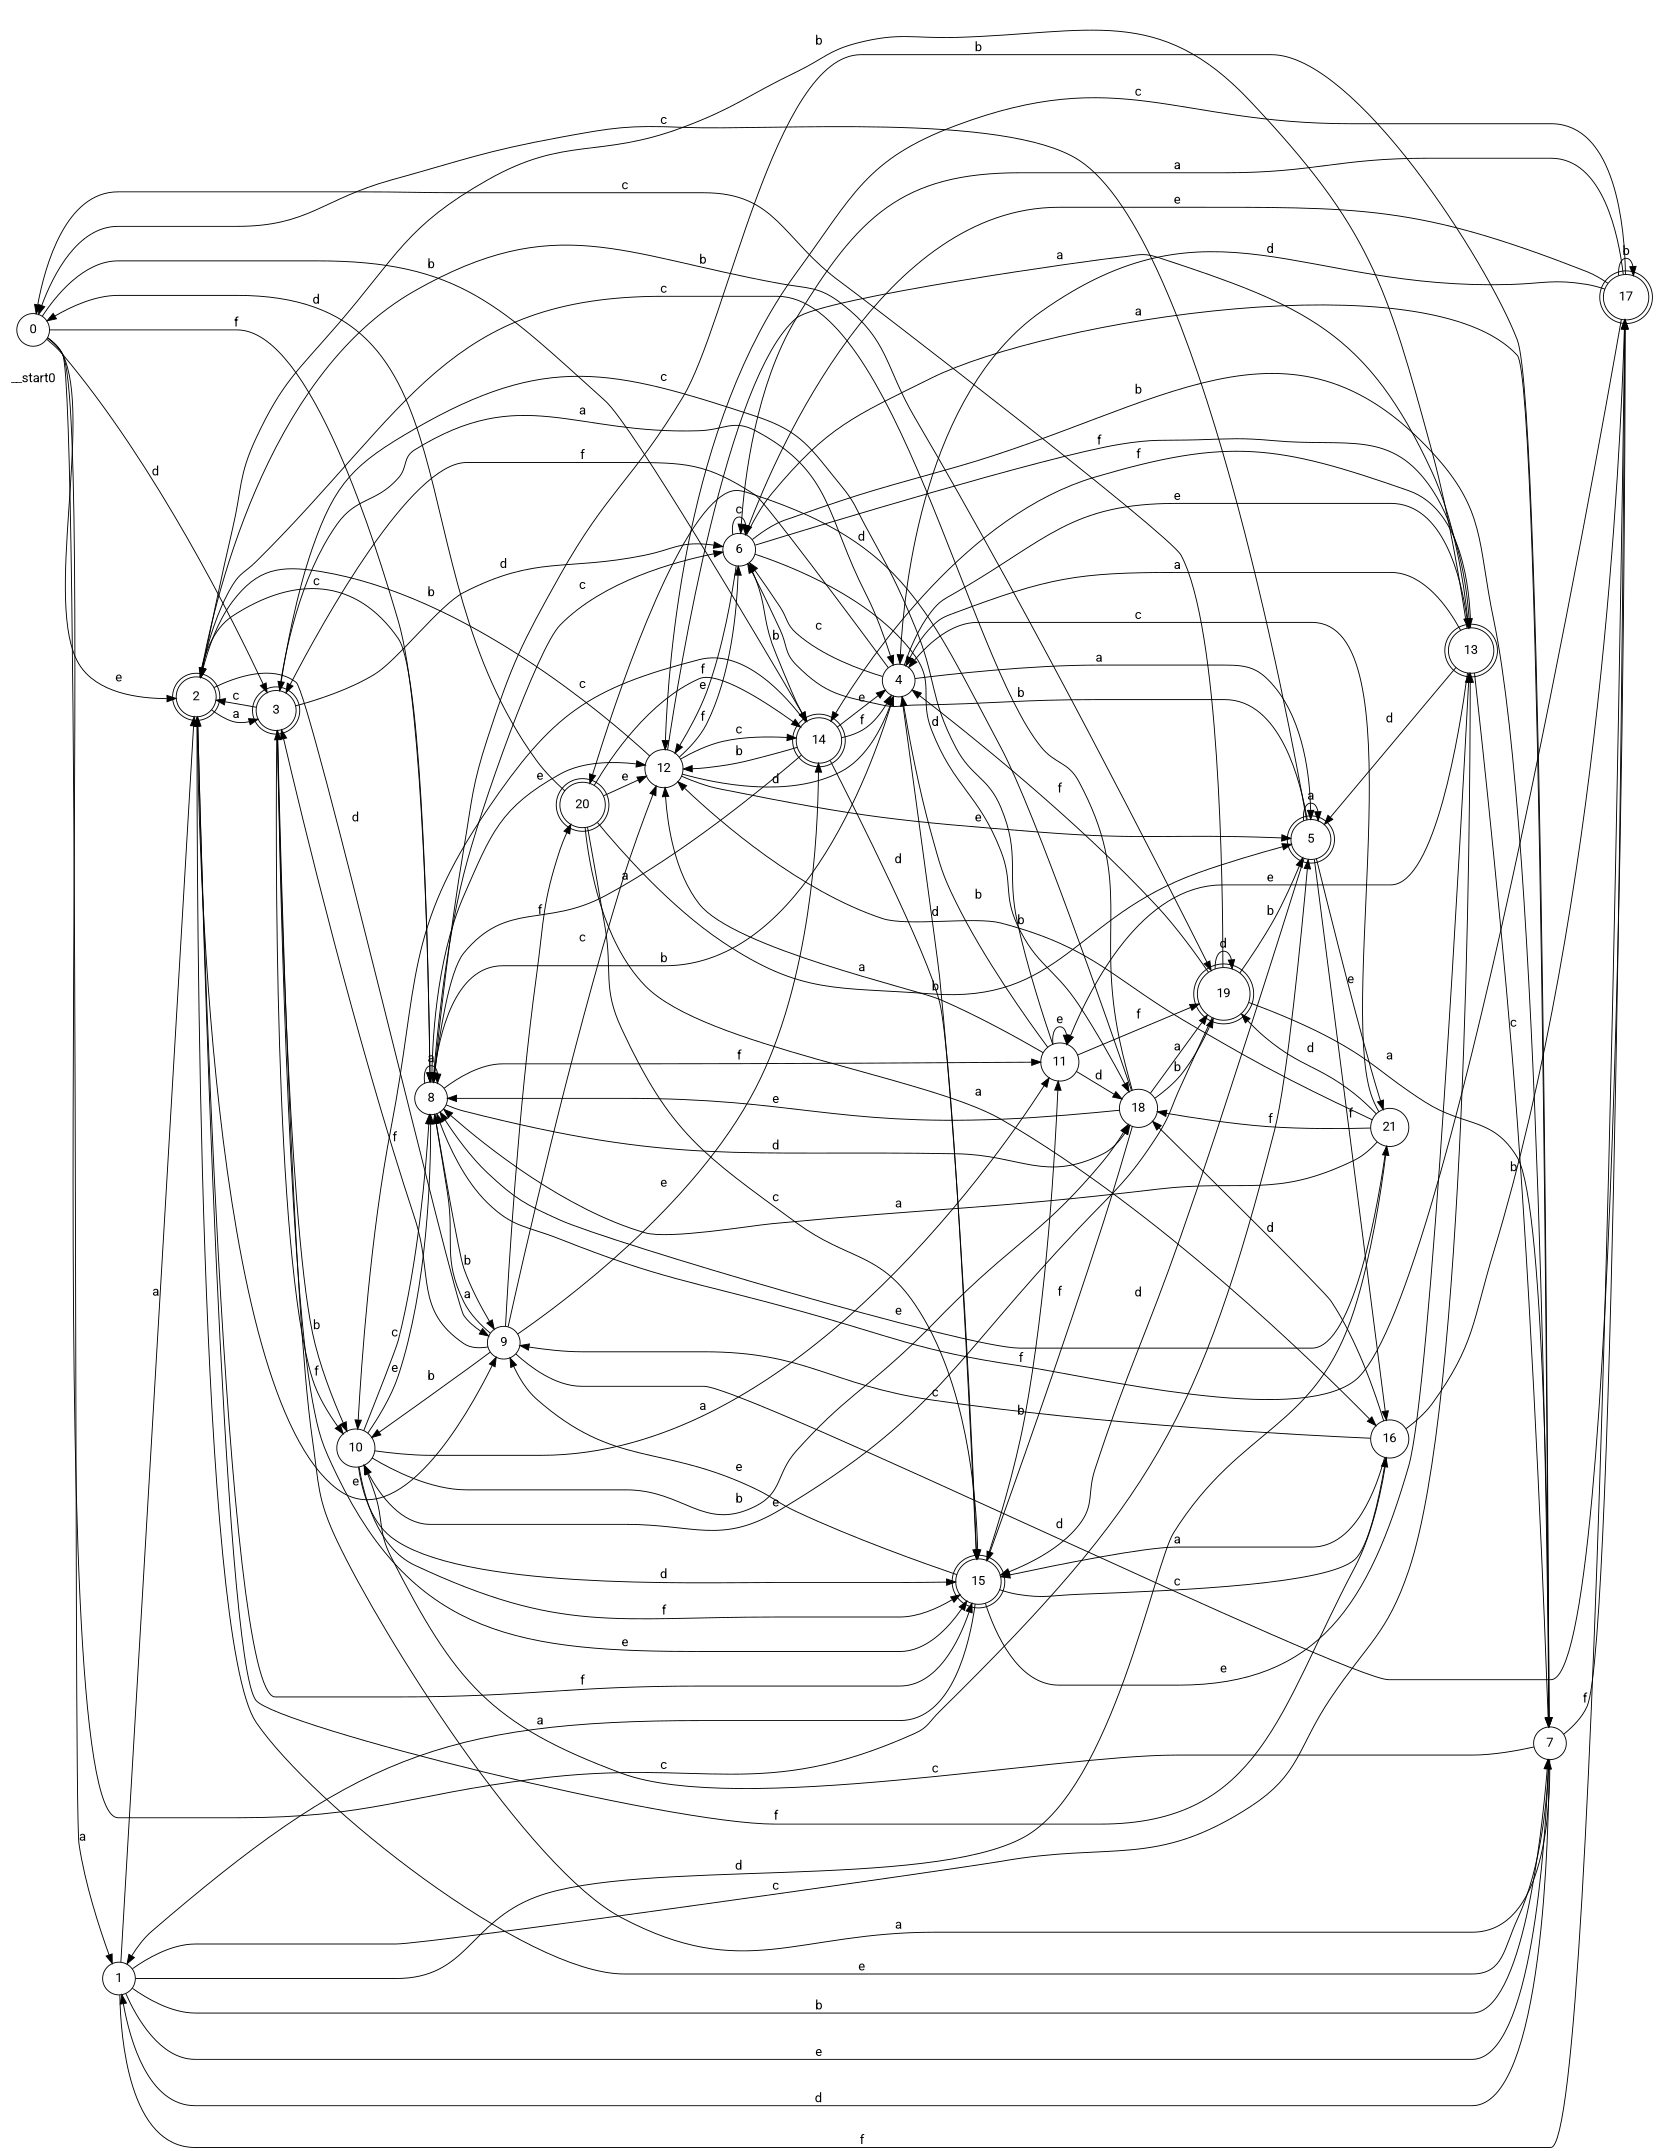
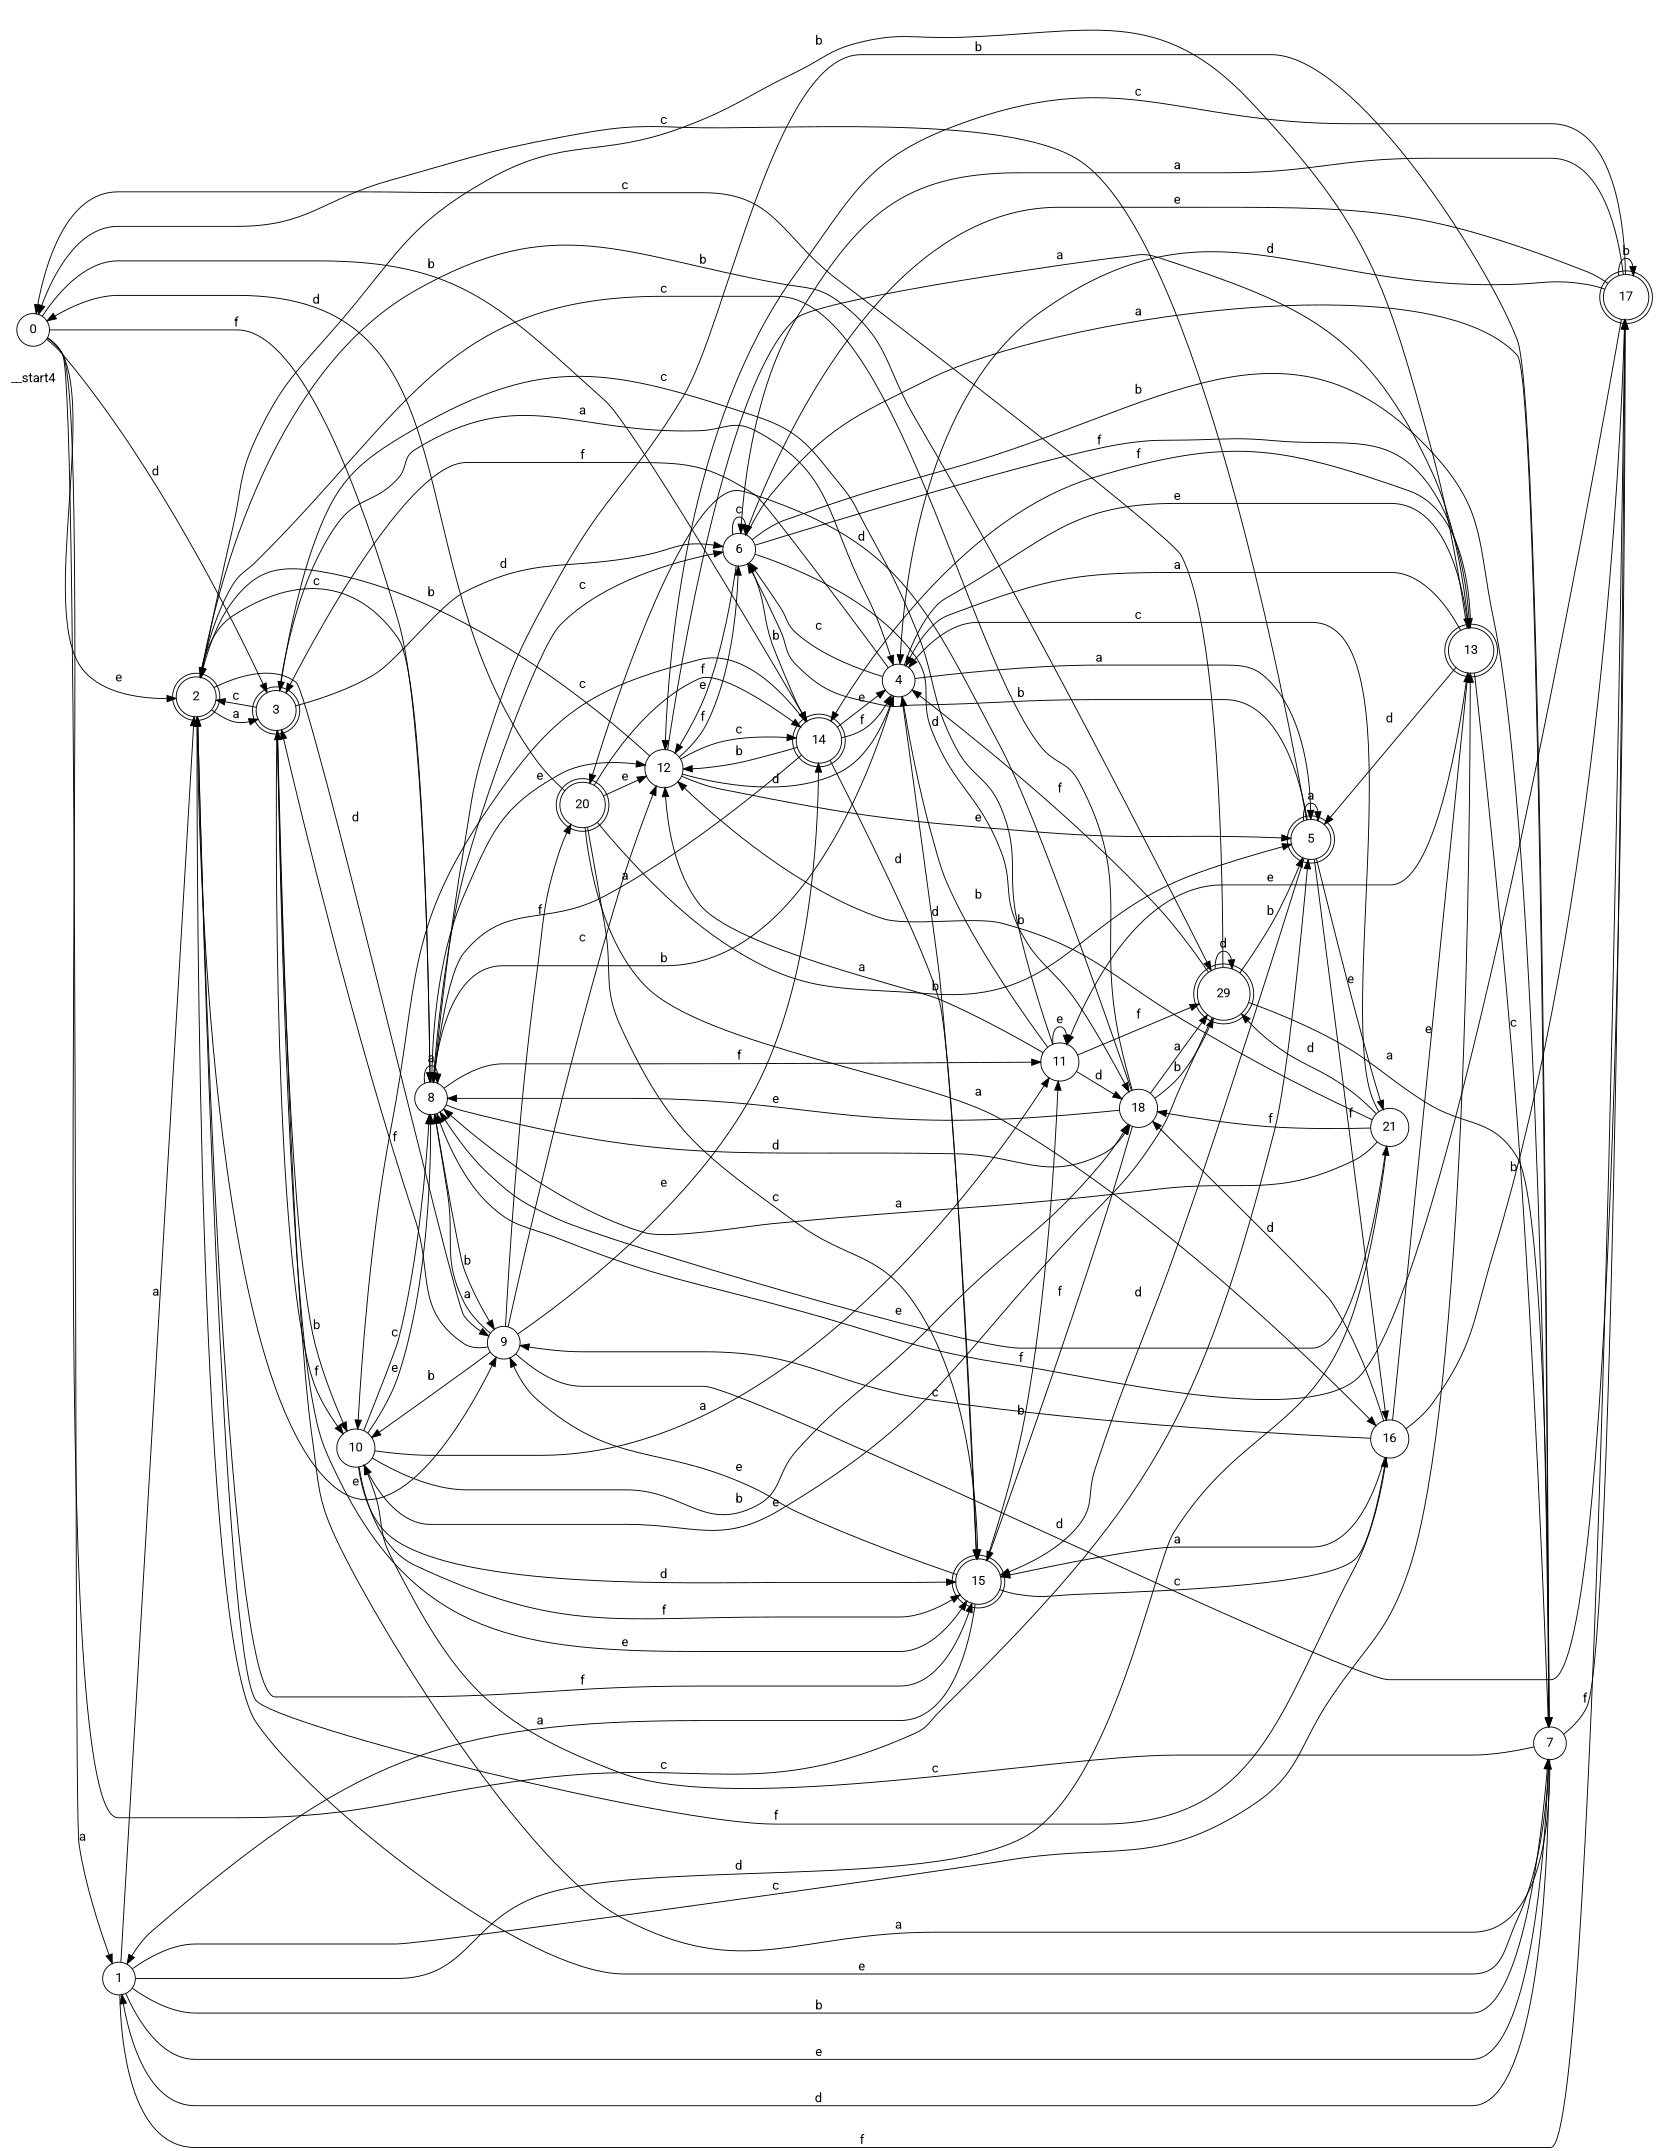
node "__start0": label "__start0" -> "__start4"
node "19": label "19" -> "29"
edge "15" -> "13": now "16" -> "13"
